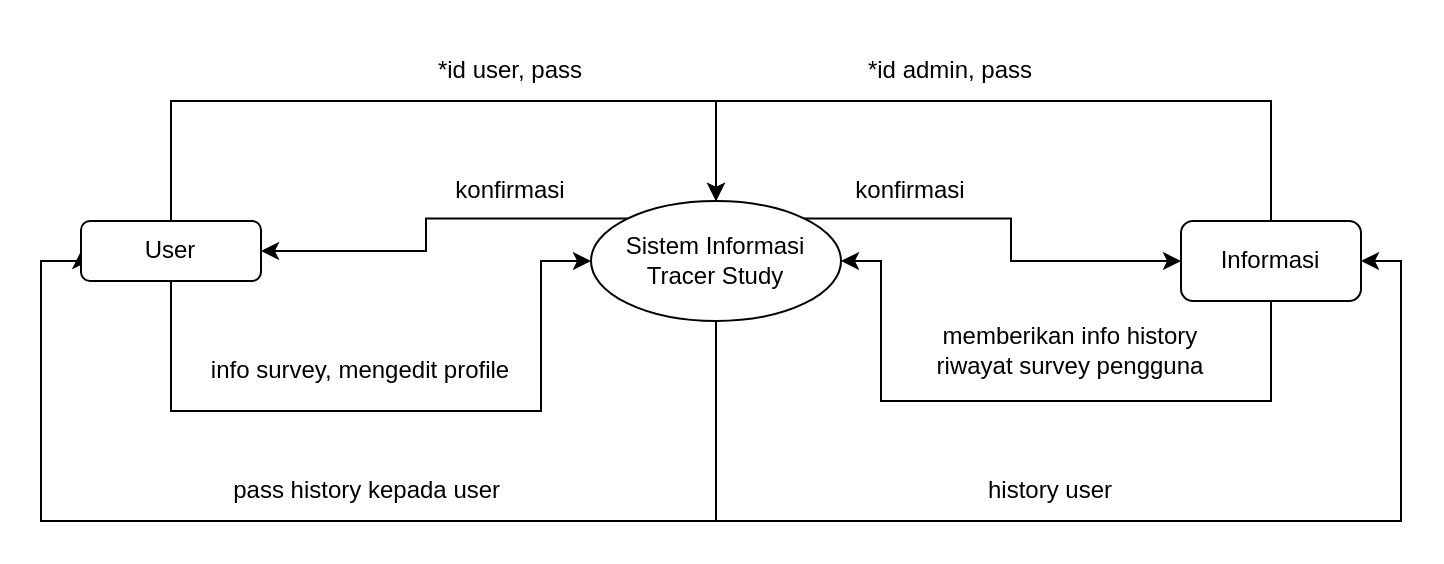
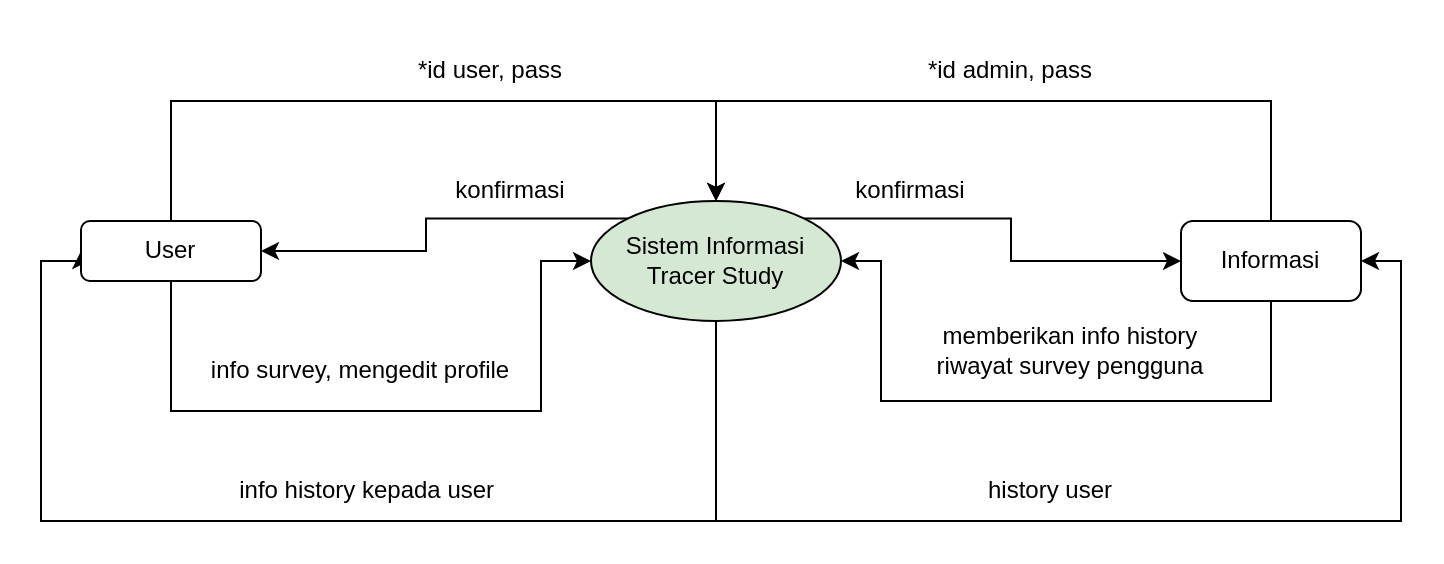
node "*id user, pass": moved (511, 71) -> (491, 71)
node "*id admin, pass": moved (951, 71) -> (1011, 71)
node "Sistem Informasi Tracer Study": fillcolor #ffffff -> #d5e8d4
node "pass history kepada user": label "pass history kepada user" -> "info history kepada user"
